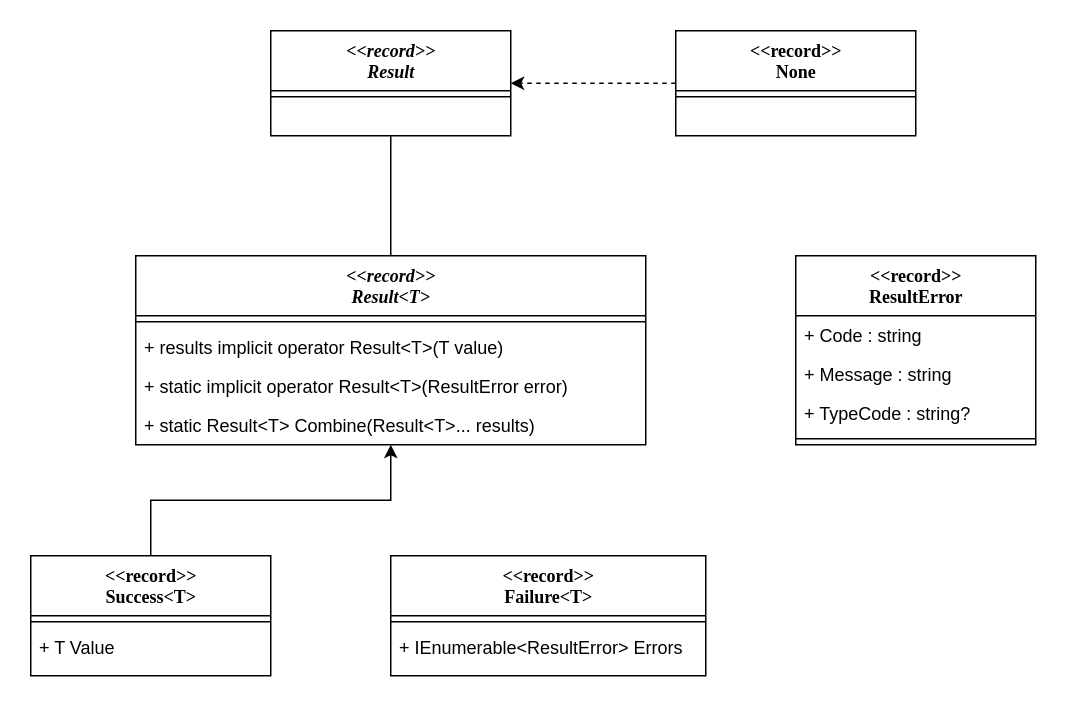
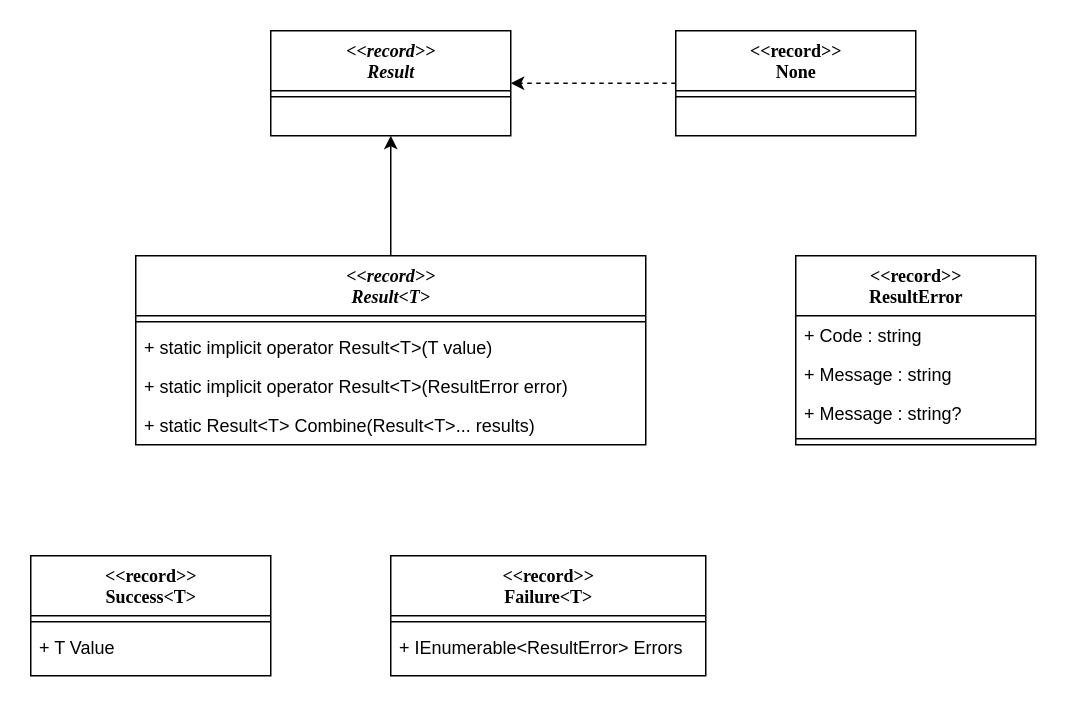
edge "<<record>> Result" -- "<<record>> Result<T>": arrowhead none -> classic
node "+ results implicit operator Result<T>(T value)": label "+ results implicit operator Result<T>(T value)" -> "+ static implicit operator Result<T>(T value)"
node "+ TypeCode : string?": label "+ TypeCode : string?" -> "+ Message : string?"
edge "<<record>> Success<T>" -> "<<record>> Result<T>": removed
